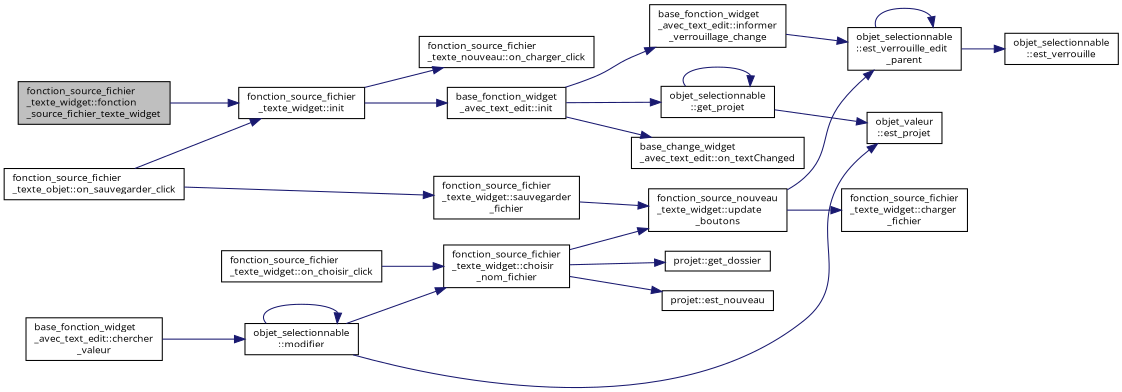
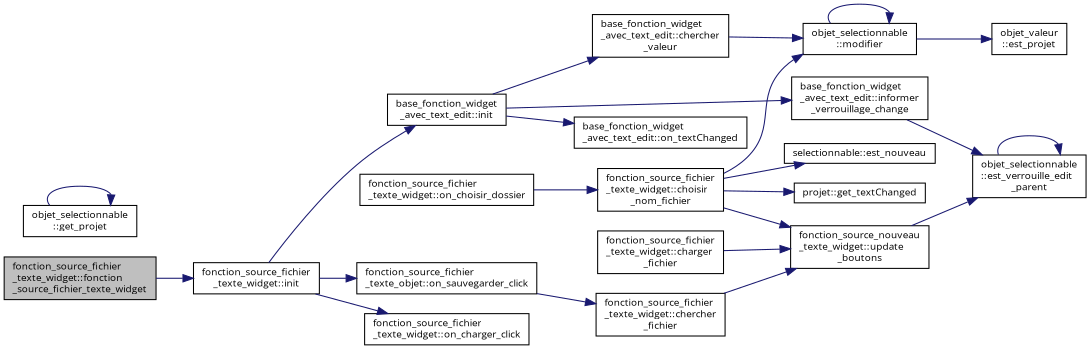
node "objet_selectionnable ::est_verrouille": removed
node "fonction_source_fichier _texte_nouveau::on_charger_click": label "fonction_source_fichier _texte_nouveau::on_charger_click" -> "fonction_source_fichier _texte_widget::on_charger_click"
edge "base_fonction_widget _avec_text_edit::init" -> "objet_selectionnable ::get_projet": now "base_fonction_widget _avec_text_edit::init" -> "base_fonction_widget _avec_text_edit::chercher _valeur"
edge "objet_selectionnable ::get_projet" -> "objet_valeur ::est_projet": removed
edge "fonction_source_fichier _texte_objet::on_sauvegarder_click" -> "fonction_source_fichier _texte_widget::init": reversed
node "base_change_widget _avec_text_edit::on_textChanged": label "base_change_widget _avec_text_edit::on_textChanged" -> "base_fonction_widget _avec_text_edit::on_textChanged"
node "fonction_source_fichier _texte_widget::sauvegarder _fichier": label "fonction_source_fichier _texte_widget::sauvegarder _fichier" -> "fonction_source_fichier _texte_widget::chercher _fichier"
edge "fonction_source_nouveau _texte_widget::update _boutons" -> "fonction_source_fichier _texte_widget::charger _fichier": reversed
node "projet::get_dossier": label "projet::get_dossier" -> "projet::get_textChanged"
node "fonction_source_fichier _texte_widget::on_choisir_click": label "fonction_source_fichier _texte_widget::on_choisir_click" -> "fonction_source_fichier _texte_widget::on_choisir_dossier"
node "projet::est_nouveau": label "projet::est_nouveau" -> "selectionnable::est_nouveau"
edge "objet_selectionnable ::modifier" -> "fonction_source_fichier _texte_widget::choisir _nom_fichier": reversed
